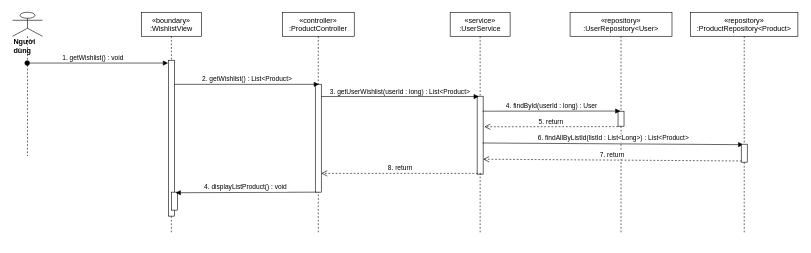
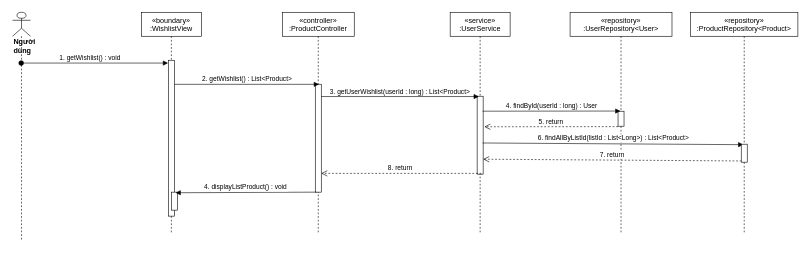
node "Người dùng": size 30x144 -> 18x228
